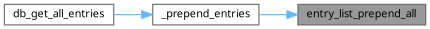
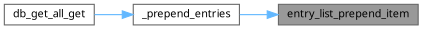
node "db_get_all_entries": label "db_get_all_entries" -> "db_get_all_get"
node "entry_list_prepend_all": label "entry_list_prepend_all" -> "entry_list_prepend_item"
